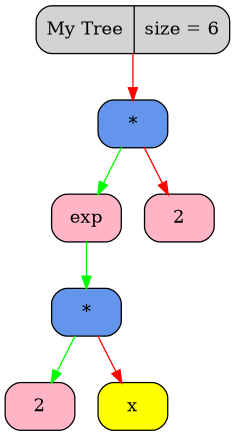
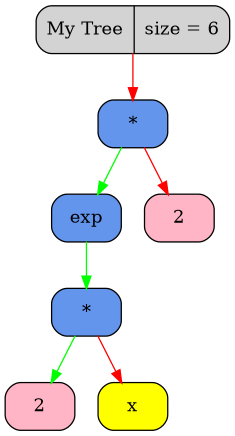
node "exp": fillcolor pink1 -> cornflowerblue
